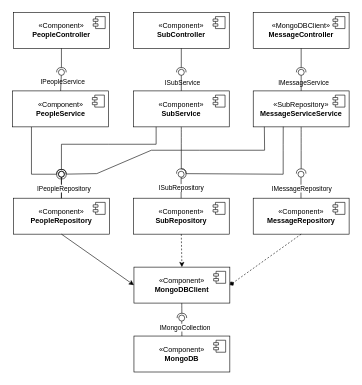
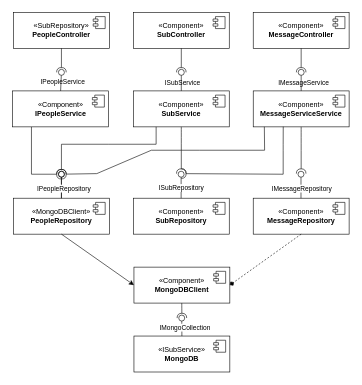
node "«Component» PeopleController": label "«Component» PeopleController" -> "«SubRepository» PeopleController"
node "«MongoDBClient» MessageController": label "«MongoDBClient» MessageController" -> "«Component» MessageController"
node "«Component» PeopleService": label "«Component» PeopleService" -> "«Component» IPeopleService"
node "«SubRepository» MessageServiceService": label "«SubRepository» MessageServiceService" -> "«Component» MessageServiceService"
node "«Component» PeopleRepository": label "«Component» PeopleRepository" -> "«MongoDBClient» PeopleRepository"
edge "«Component» SubRepository" -> "«Component» MongoDBClient": removed
node "«Component» MongoDB": label "«Component» MongoDB" -> "«ISubService» MongoDB"
